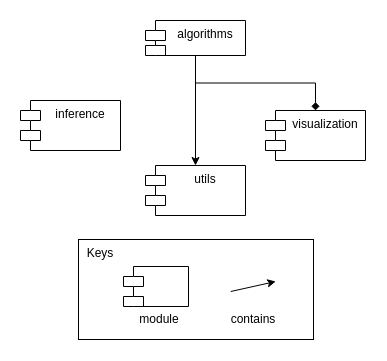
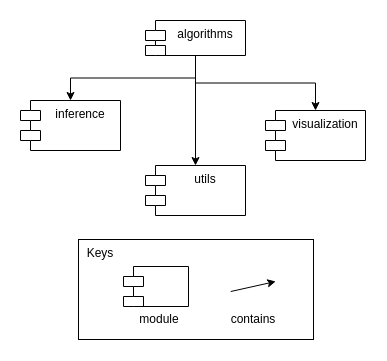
edge "algorithms" -> "inference": added
edge "algorithms" -> "visualization": arrowhead diamond -> classic
